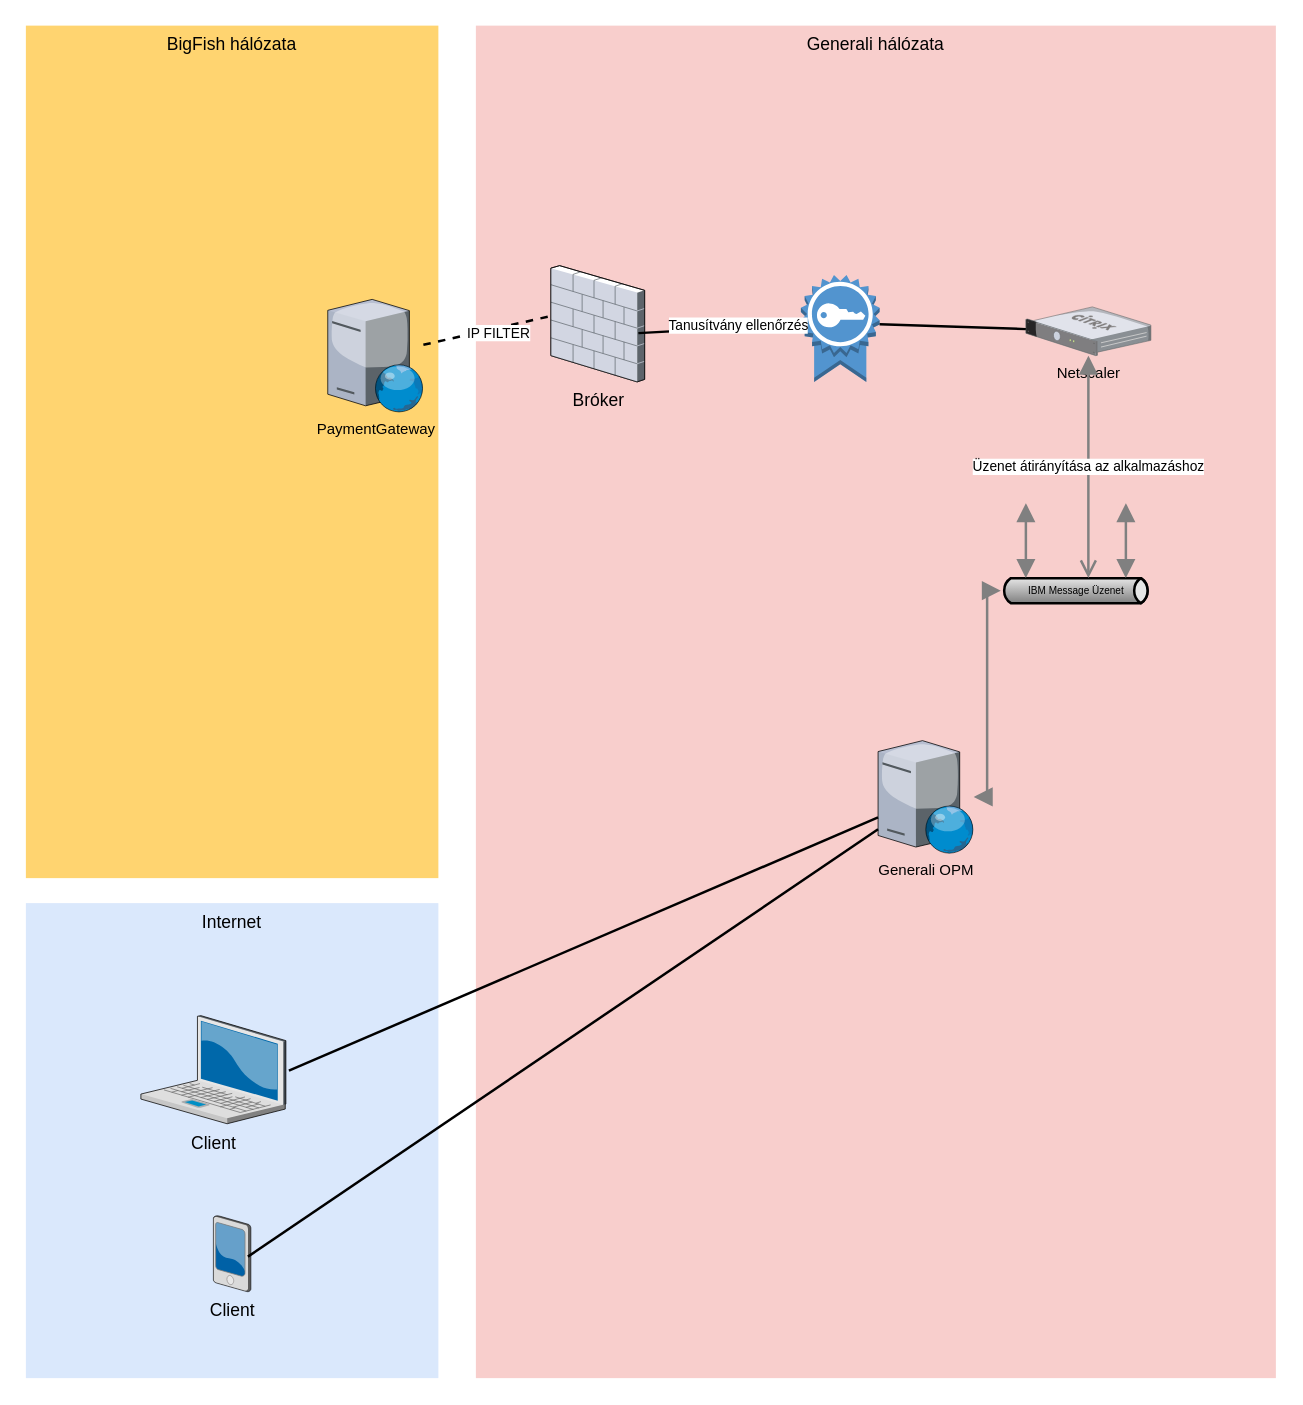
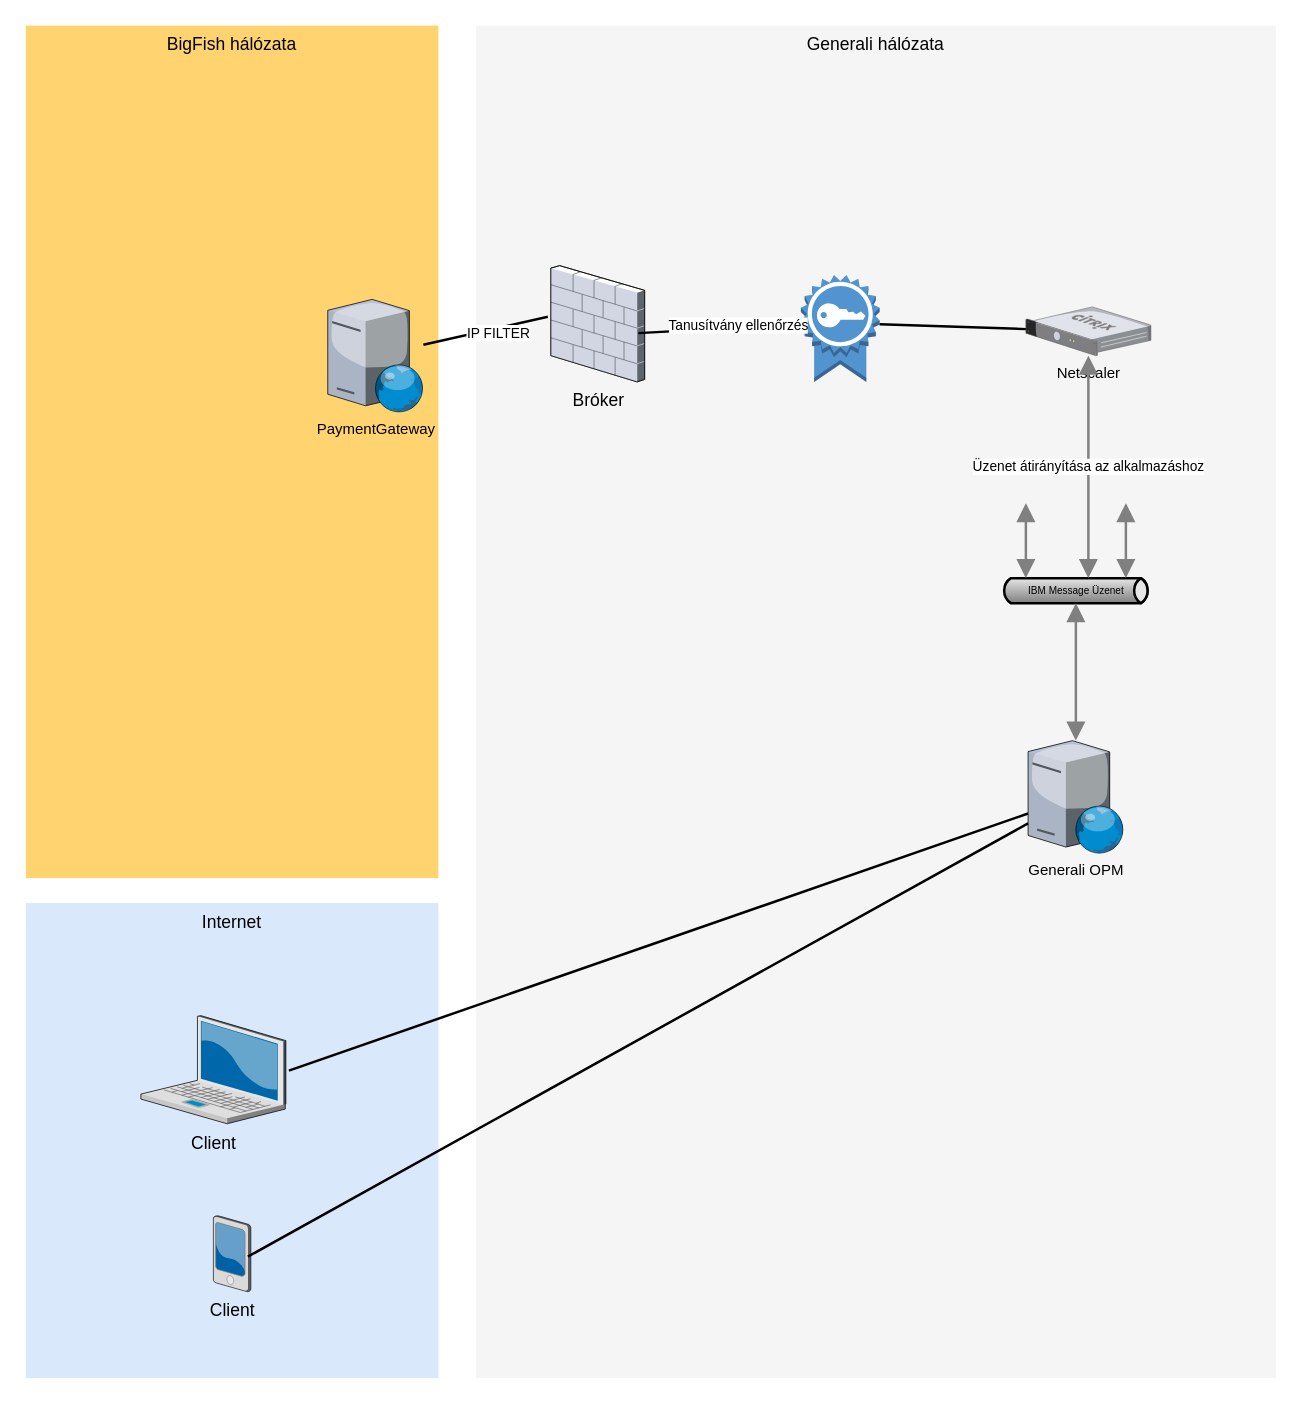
edge "Bróker" -- "PaymentGateway": style dashed -> solid
edge "Netscaler" -- "IBM Message Üzenet": arrowhead open -> block
node "Generali hálózata": fillcolor #f8cecc -> #f5f5f5
node "Generali OPM": moved (926, 797) -> (1076, 797)
